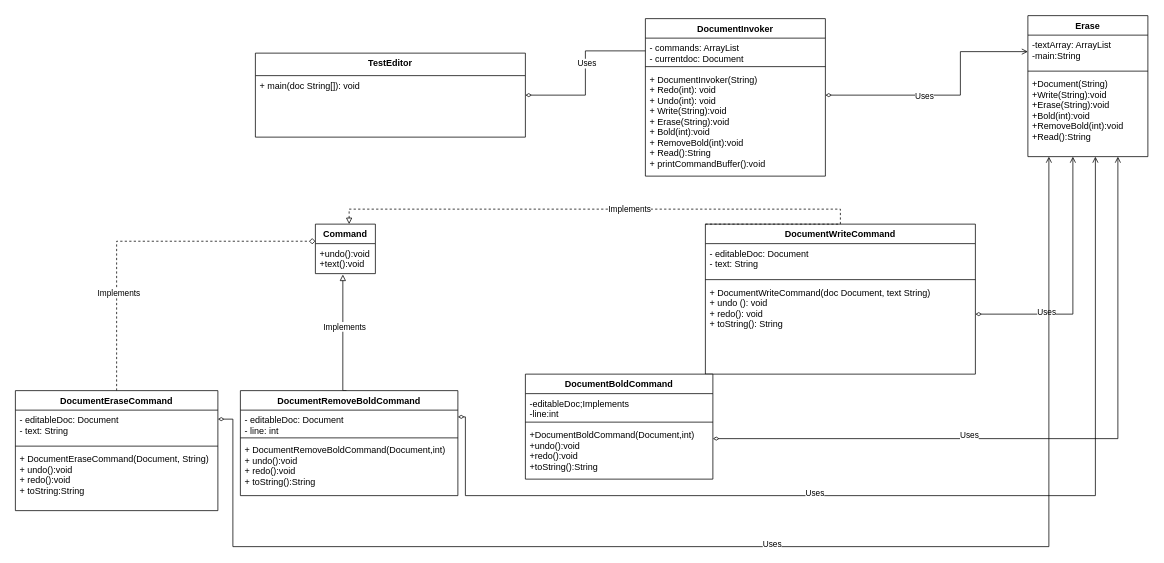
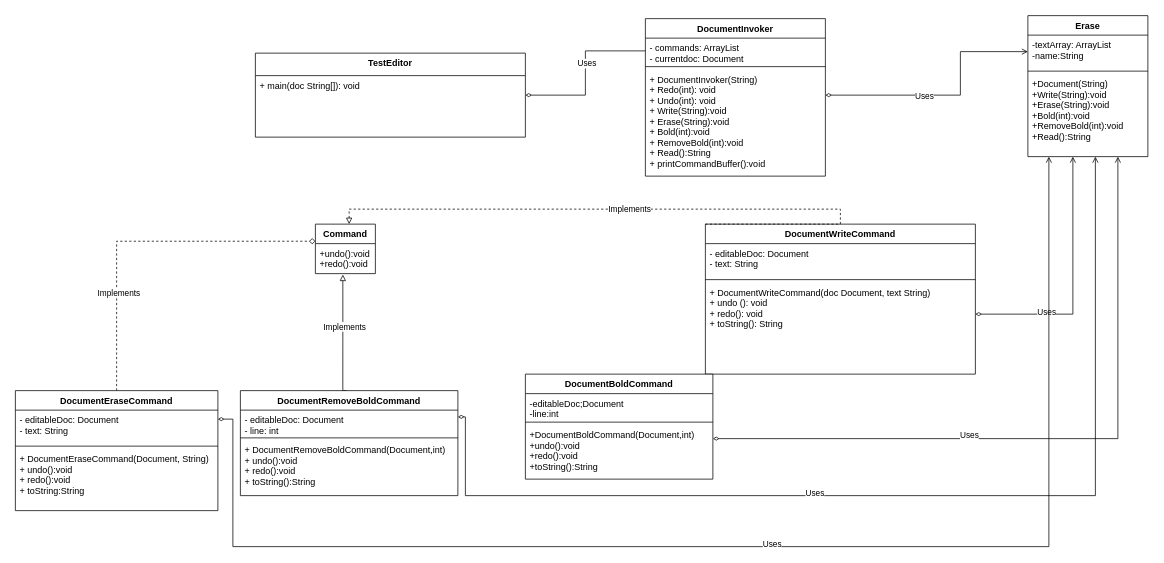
node "-textArray: ArrayList -main:String": label "-textArray: ArrayList -main:String" -> "-textArray: ArrayList -name:String"
node "+undo():void +text():void": label "+undo():void +text():void" -> "+undo():void +redo():void"
node "-editableDoc;Implements -line:int": label "-editableDoc;Implements -line:int" -> "-editableDoc;Document -line:int"
